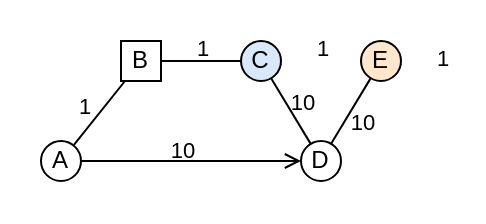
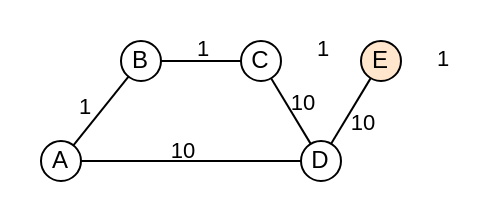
node "B": shape rectangle -> ellipse
node "C": fillcolor #dae8fc -> #ffffff
edge "A" -> "D": arrowhead open -> none
